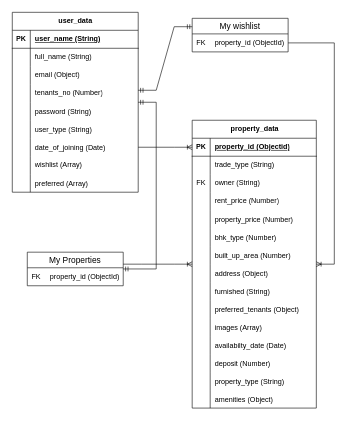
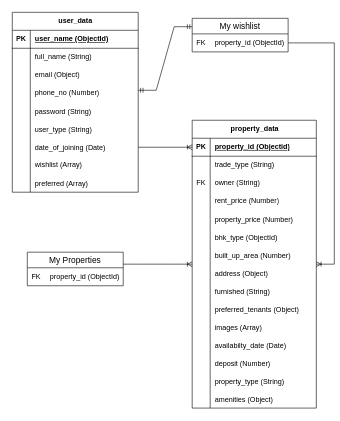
node "user_name (String)": label "user_name (String)" -> "user_name (ObjectId)"
node "tenants_no (Number)": label "tenants_no (Number)" -> "phone_no (Number)"
edge "user_data" -- "My Properties": removed
node "bhk_type (Number)": label "bhk_type (Number)" -> "bhk_type (ObjectId)"
